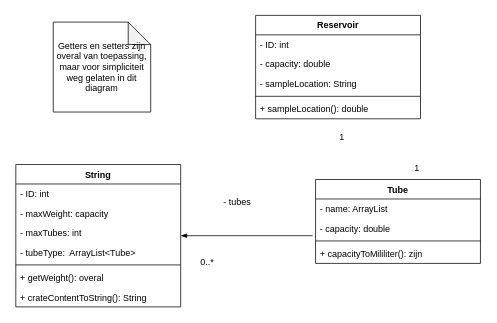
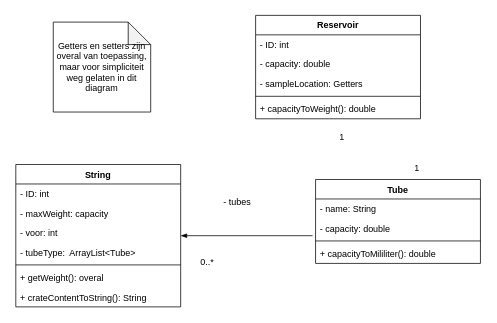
node "- sampleLocation: String": label "- sampleLocation: String" -> "- sampleLocation: Getters"
node "+ sampleLocation(): double": label "+ sampleLocation(): double" -> "+ capacityToWeight(): double"
node "- name: ArrayList": label "- name: ArrayList" -> "- name: String"
node "- maxTubes: int": label "- maxTubes: int" -> "- voor: int"
node "+ capacityToMililiter(): zijn": label "+ capacityToMililiter(): zijn" -> "+ capacityToMililiter(): double"
